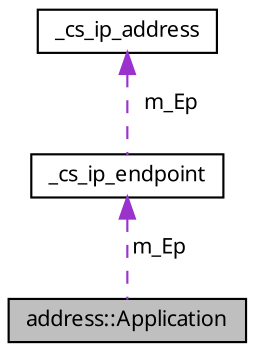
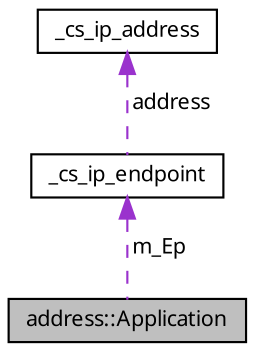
edge "_cs_ip_endpoint" -> "_cs_ip_address": label " m_Ep" -> " address"
